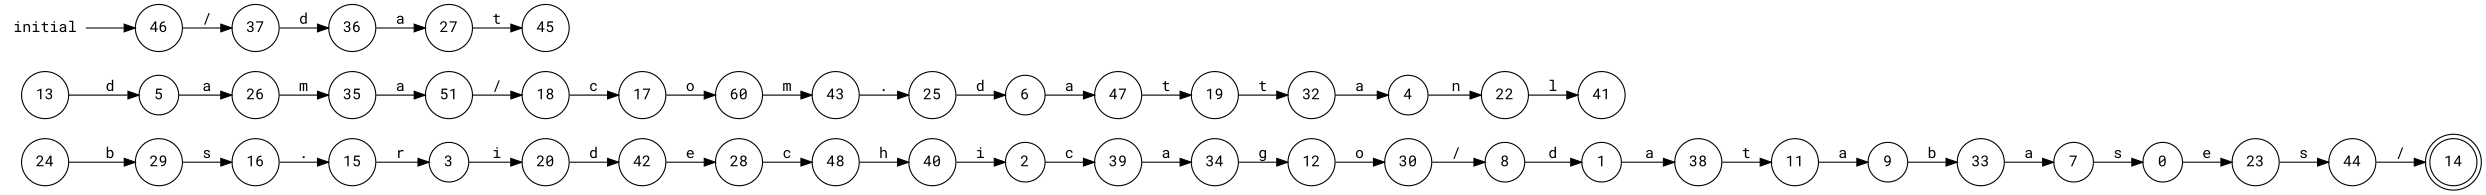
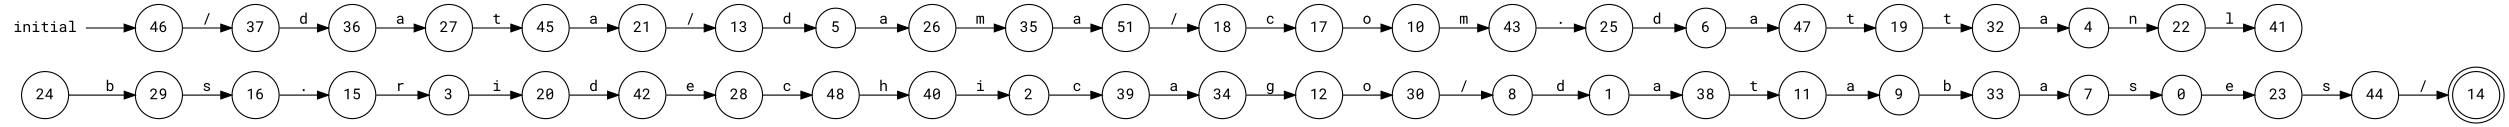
node "21": added
node "60": label "60" -> "10"
